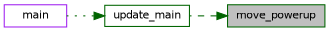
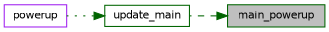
node "main": label "main" -> "powerup"
node "move_powerup": label "move_powerup" -> "main_powerup"
